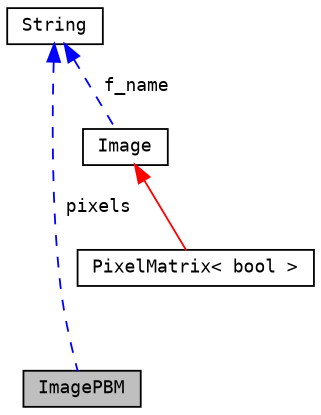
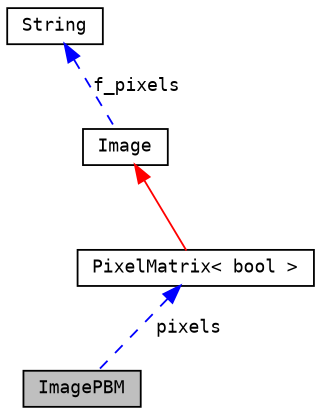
edge "Image" -> "String": label " f_name" -> " f_pixels"
edge "ImagePBM" -> "String": now "ImagePBM" -> "PixelMatrix< bool >"
